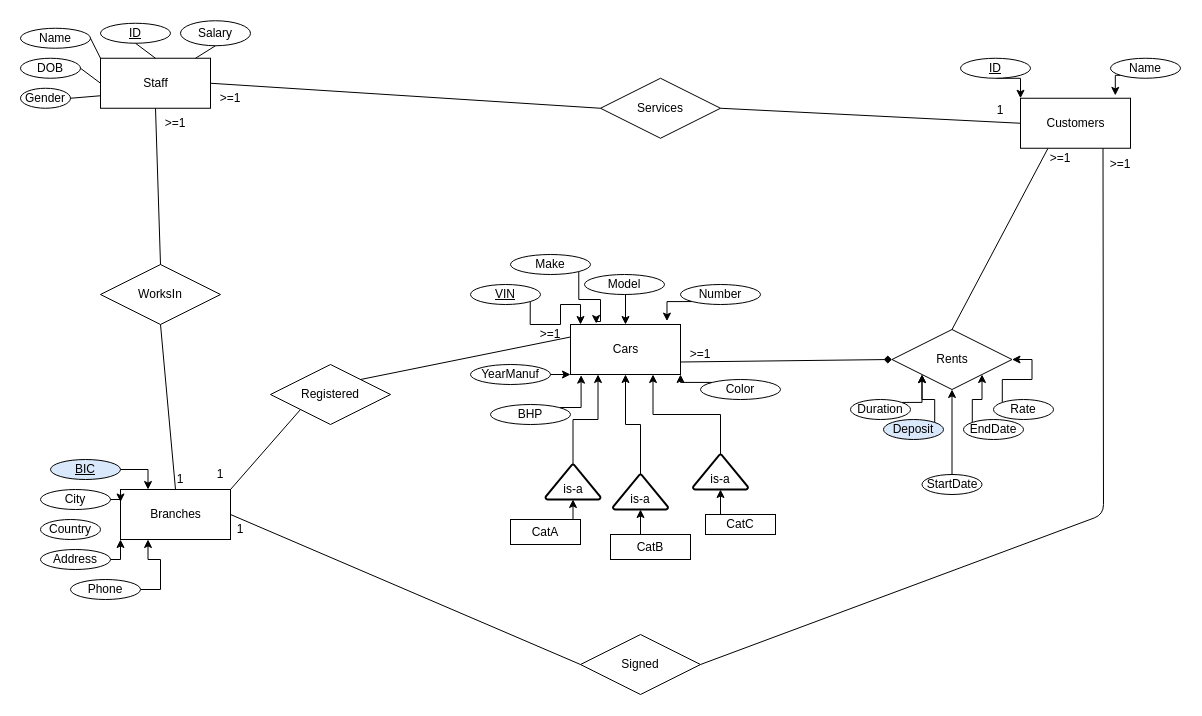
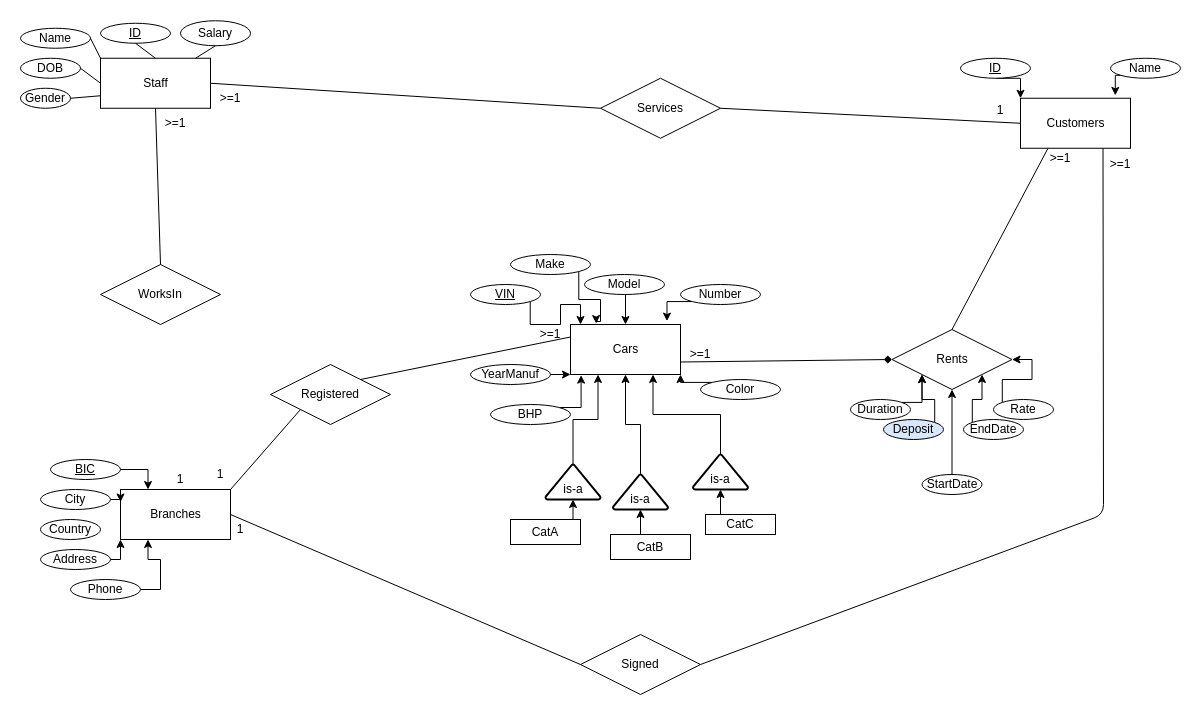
edge "WorksIn" -- "Branches": removed
node "BIC": fillcolor #dae8fc -> #ffffff
